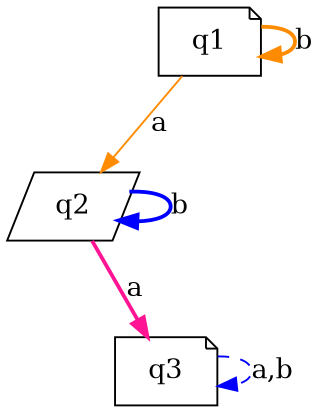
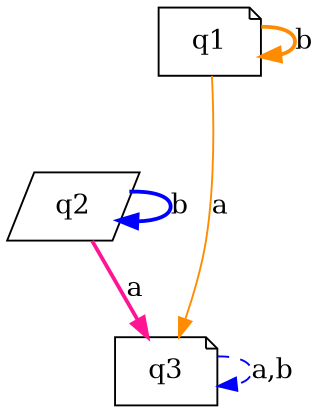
edge "q1" -> "q2": now "q1" -> "q3"
